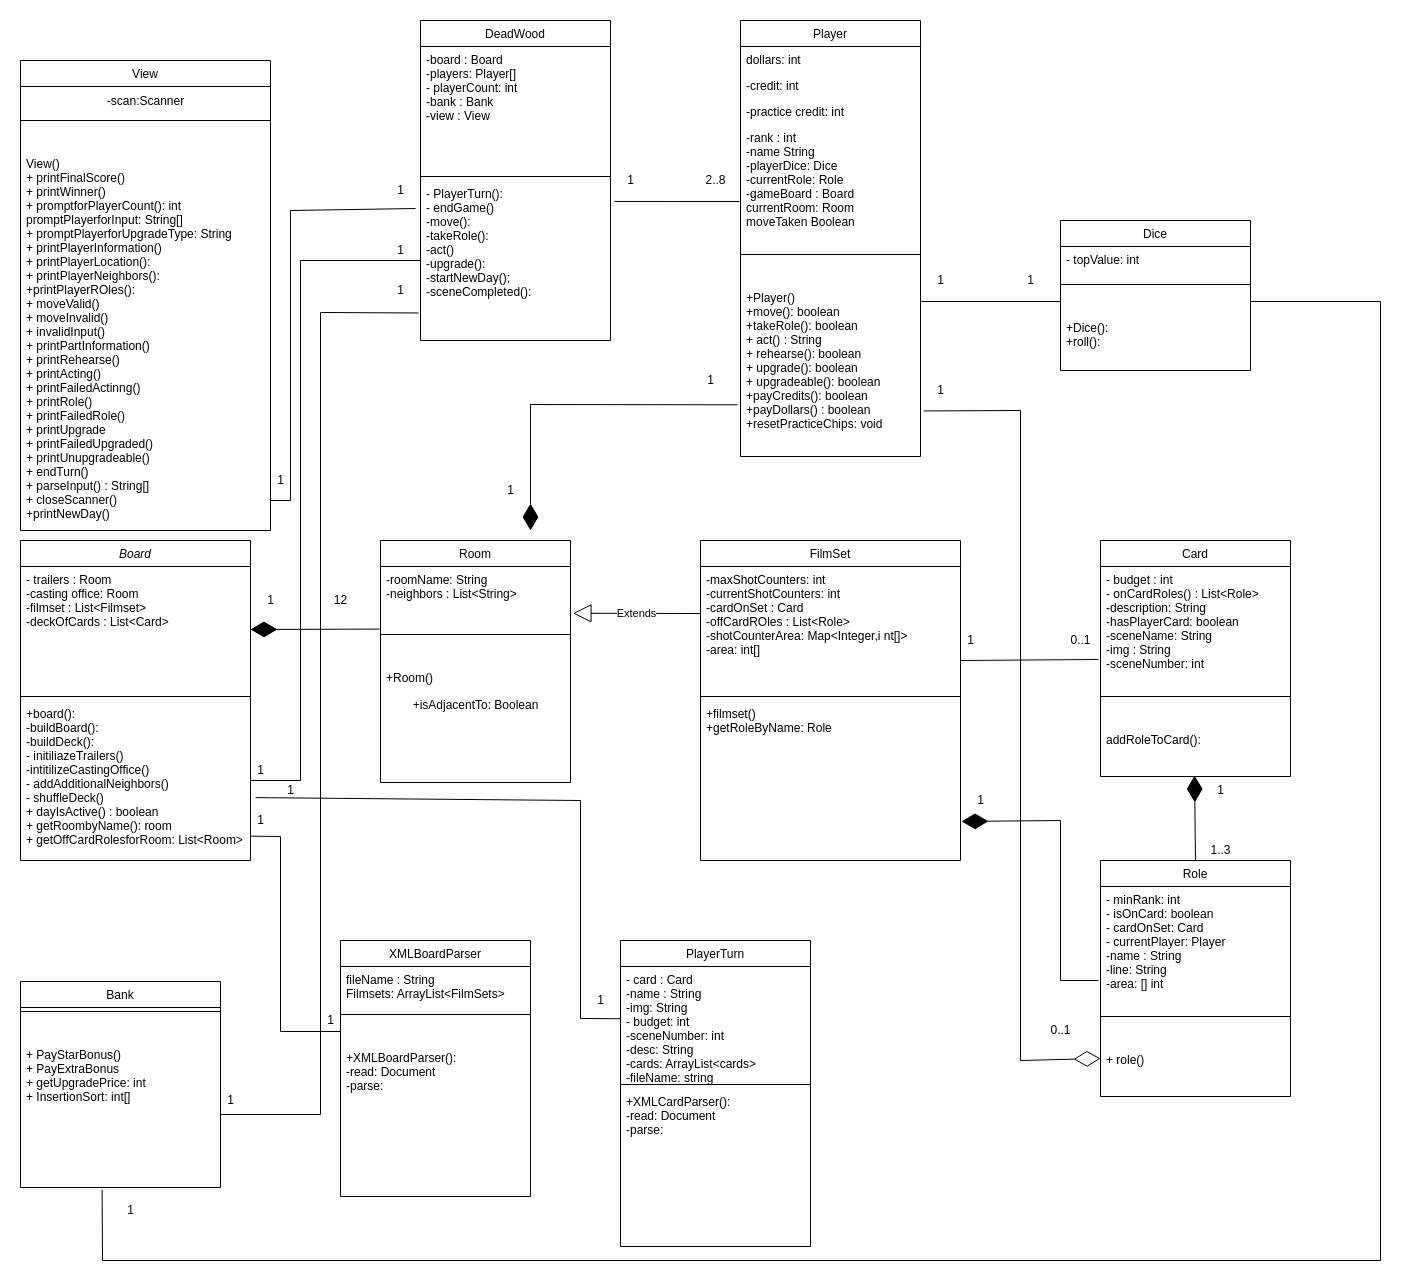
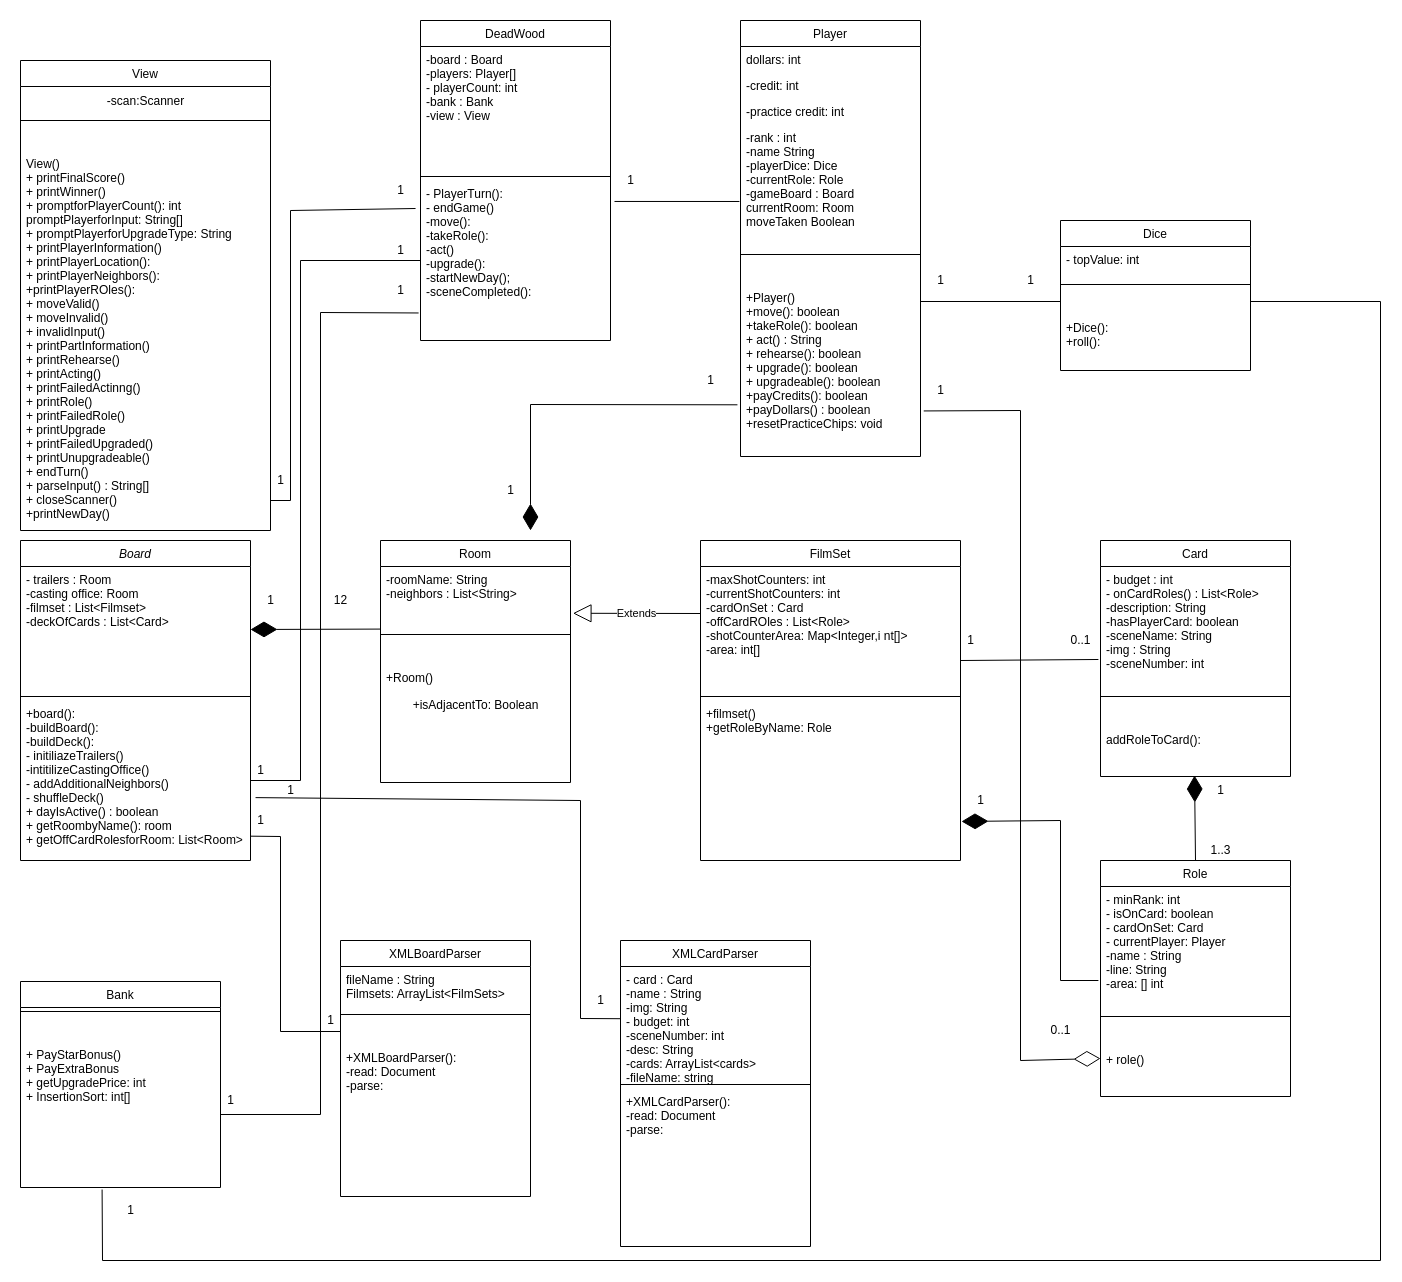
node "2..8": removed
node "PlayerTurn": label "PlayerTurn" -> "XMLCardParser"
